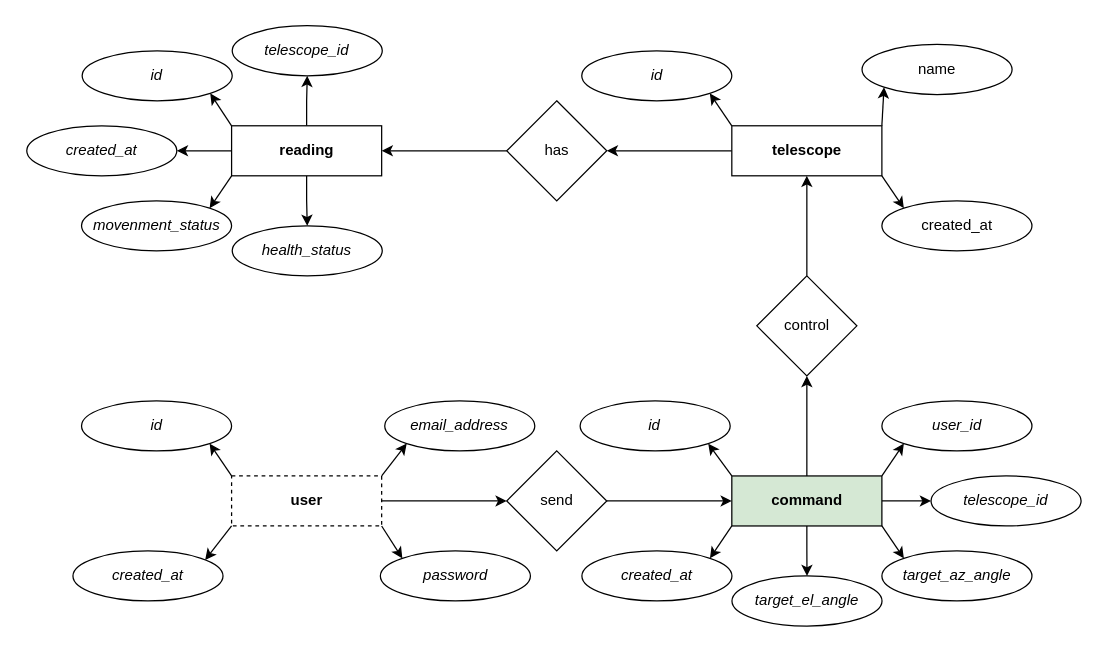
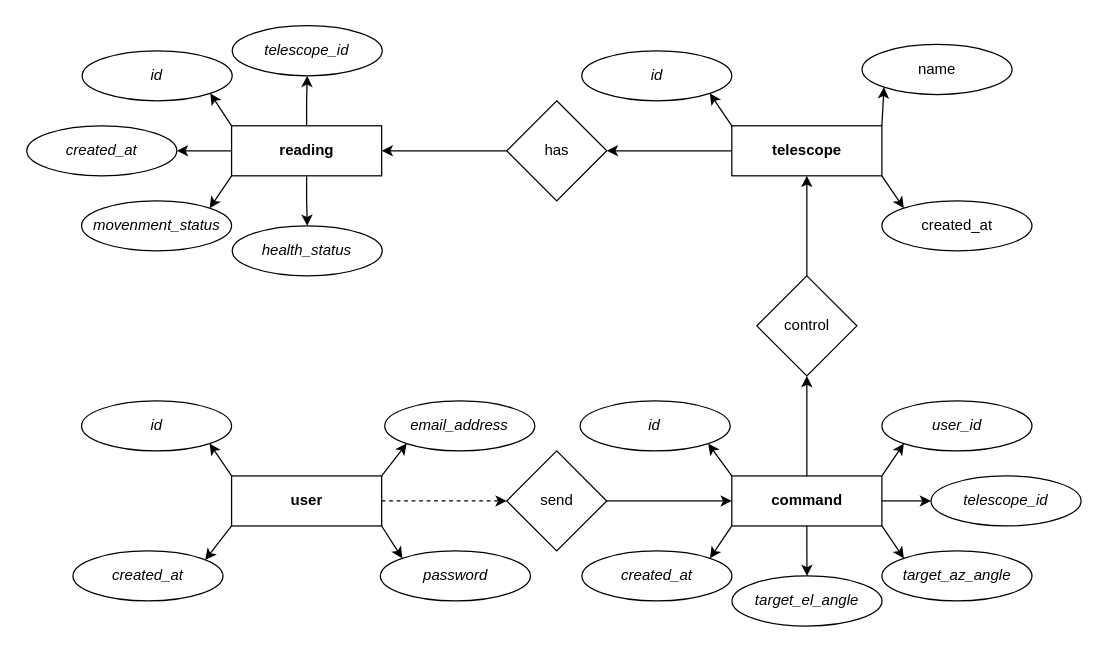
node "user": style dashed -> solid
edge "user" -> "send": style solid -> dashed
node "command": fillcolor #d5e8d4 -> #ffffff
